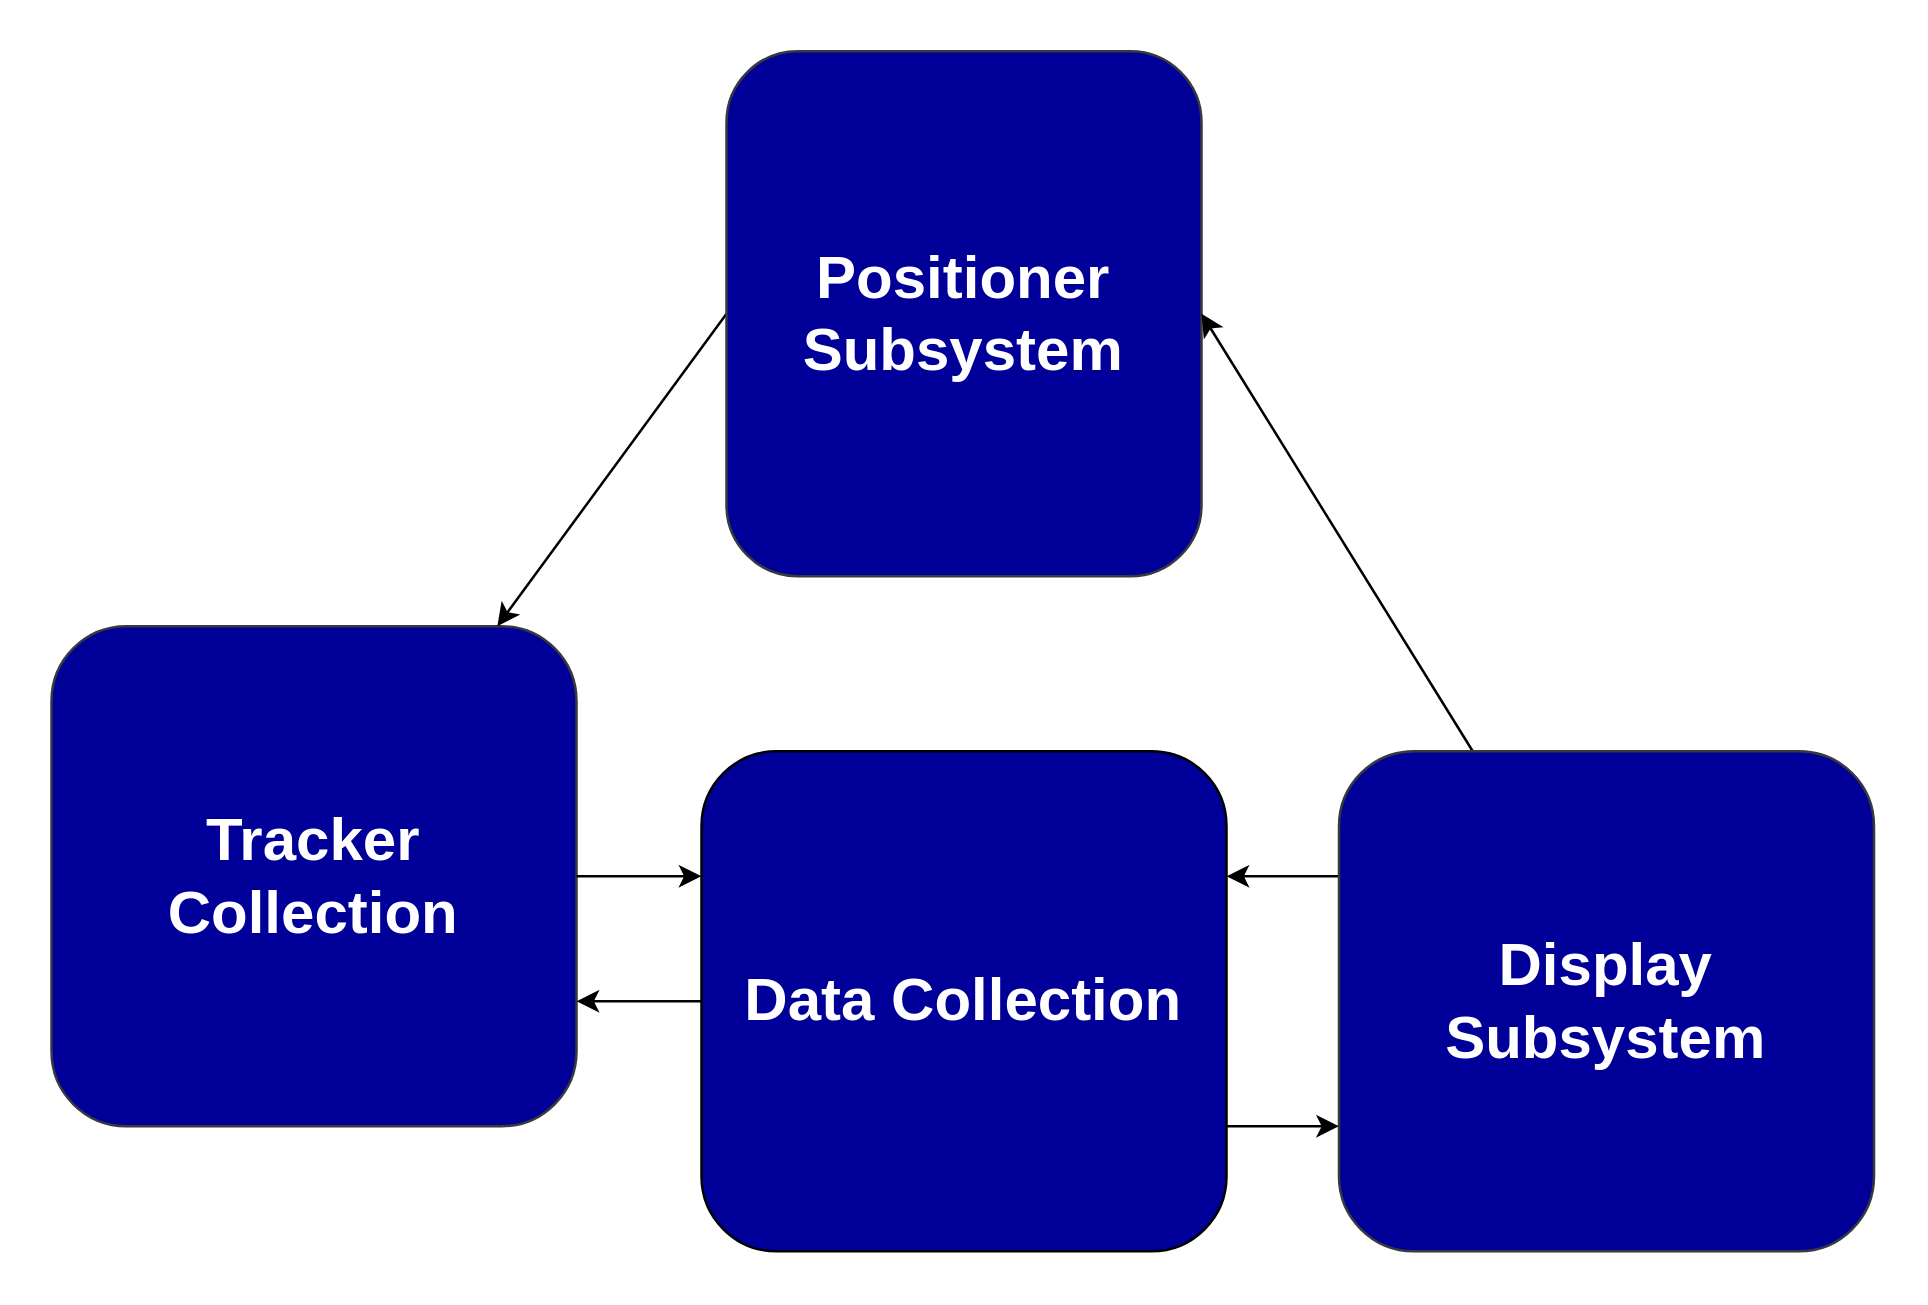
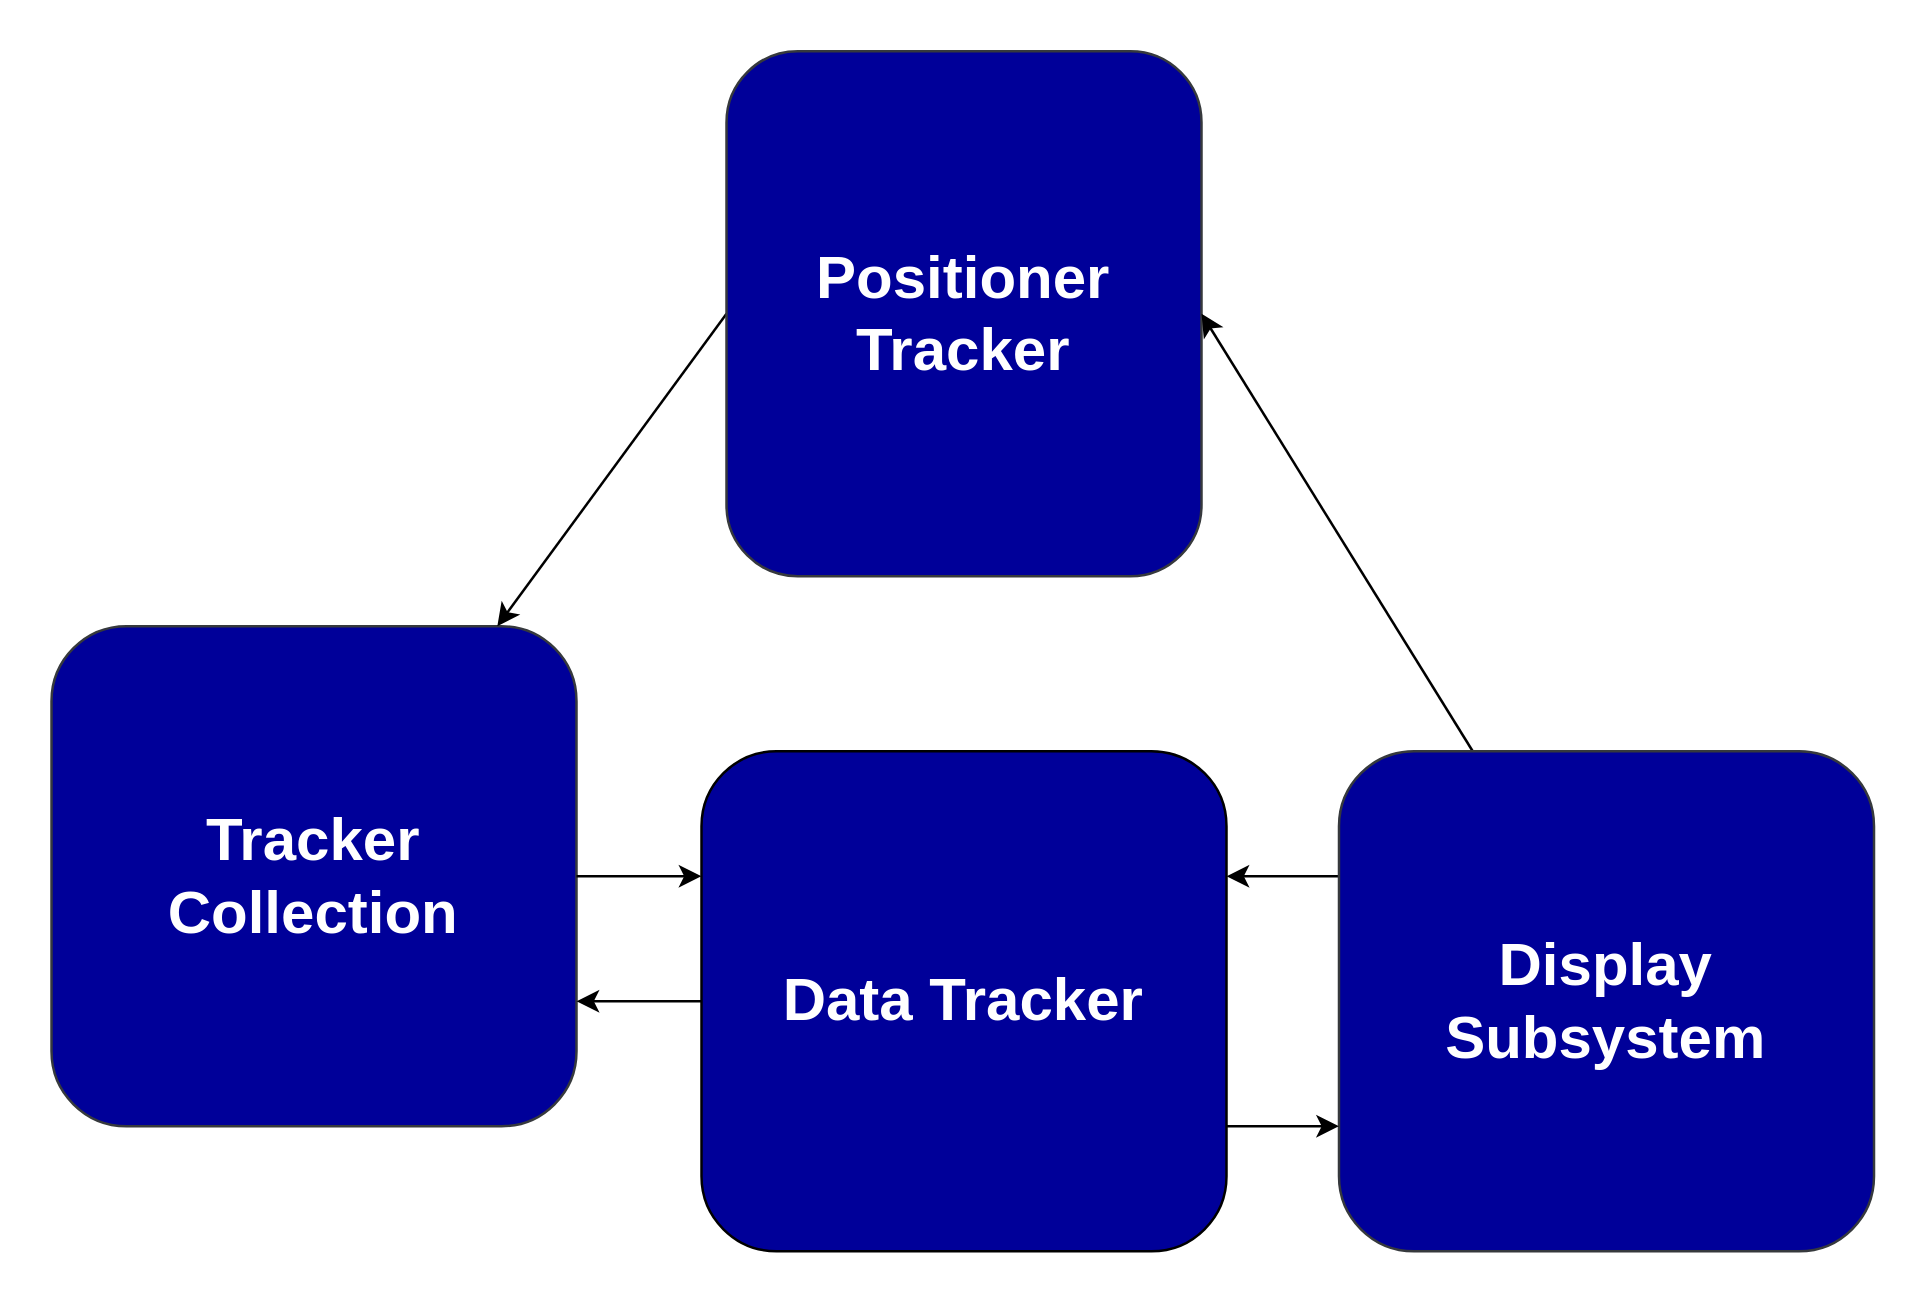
node "Positioner Subsystem": label "Positioner Subsystem" -> "Positioner Tracker"
node "Data Collection": label "Data Collection" -> "Data Tracker"
